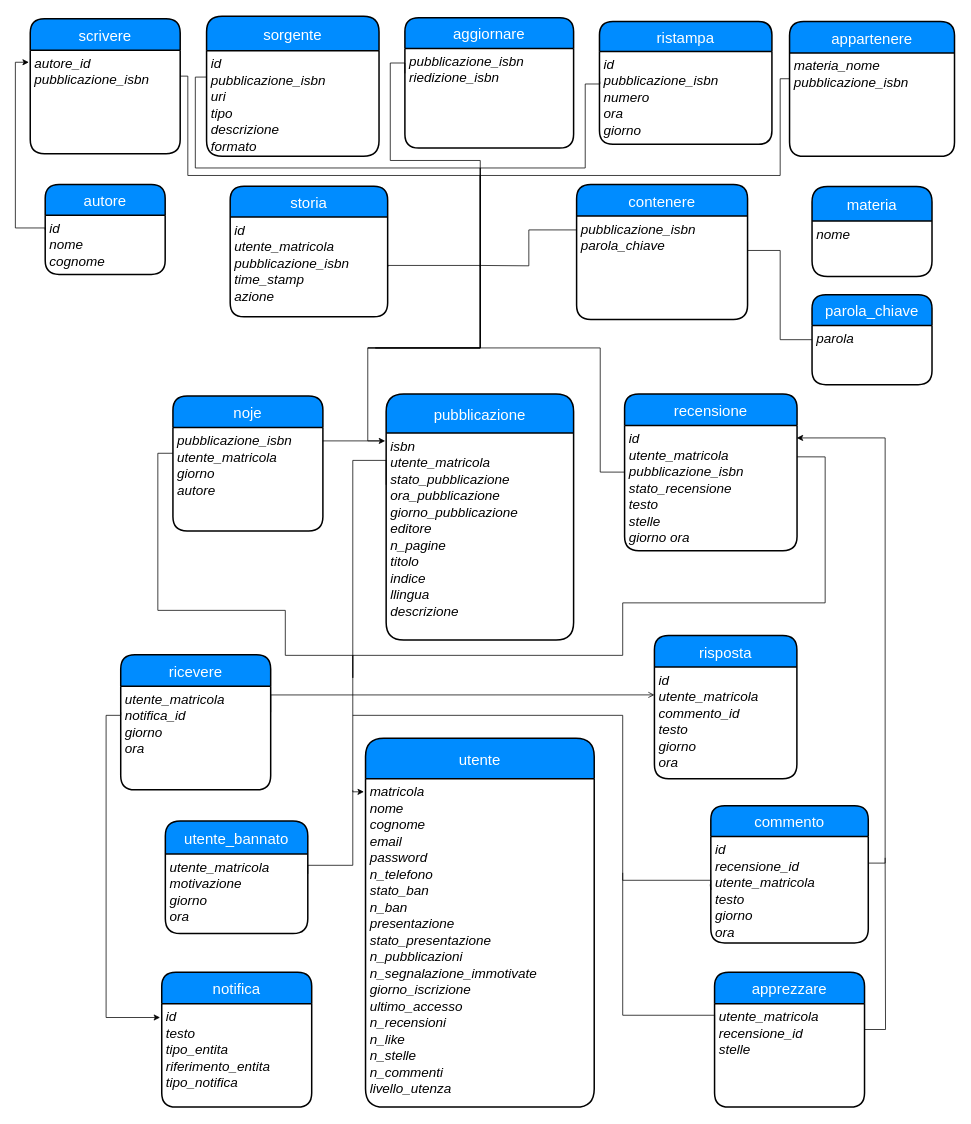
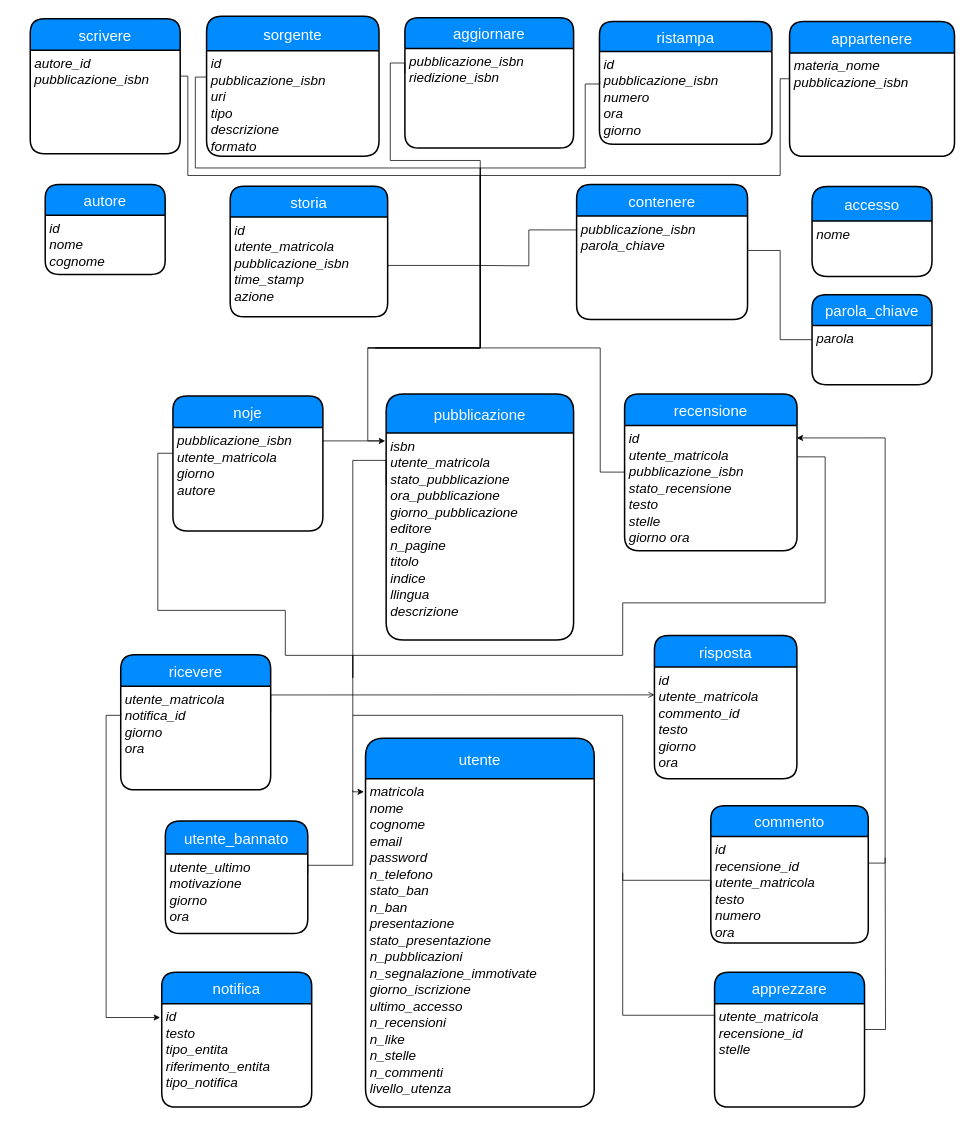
edge "id nome cognome" -> "autore_id pubblicazione_isbn": removed
node "materia": label "materia" -> "accesso"
node "id recensione_id utente_matricola testo giorno ora": label "id recensione_id utente_matricola testo giorno ora" -> "id recensione_id utente_matricola testo numero ora"
node "utente_matricola motivazione giorno ora": label "utente_matricola motivazione giorno ora" -> "utente_ultimo motivazione giorno ora"
